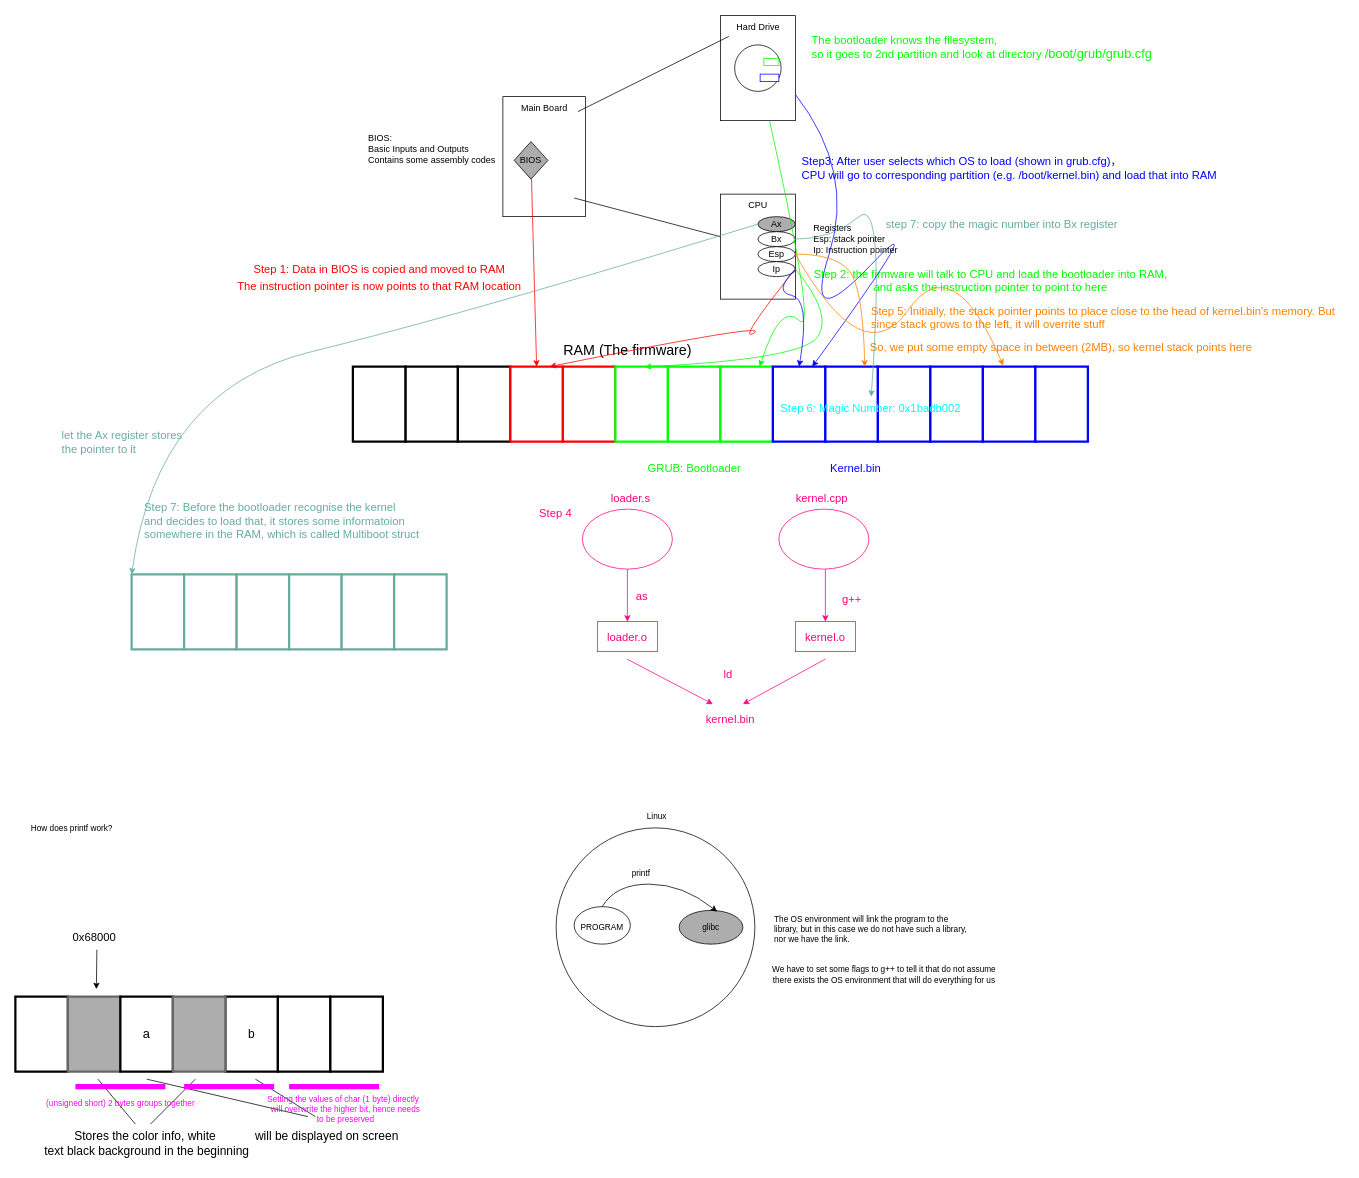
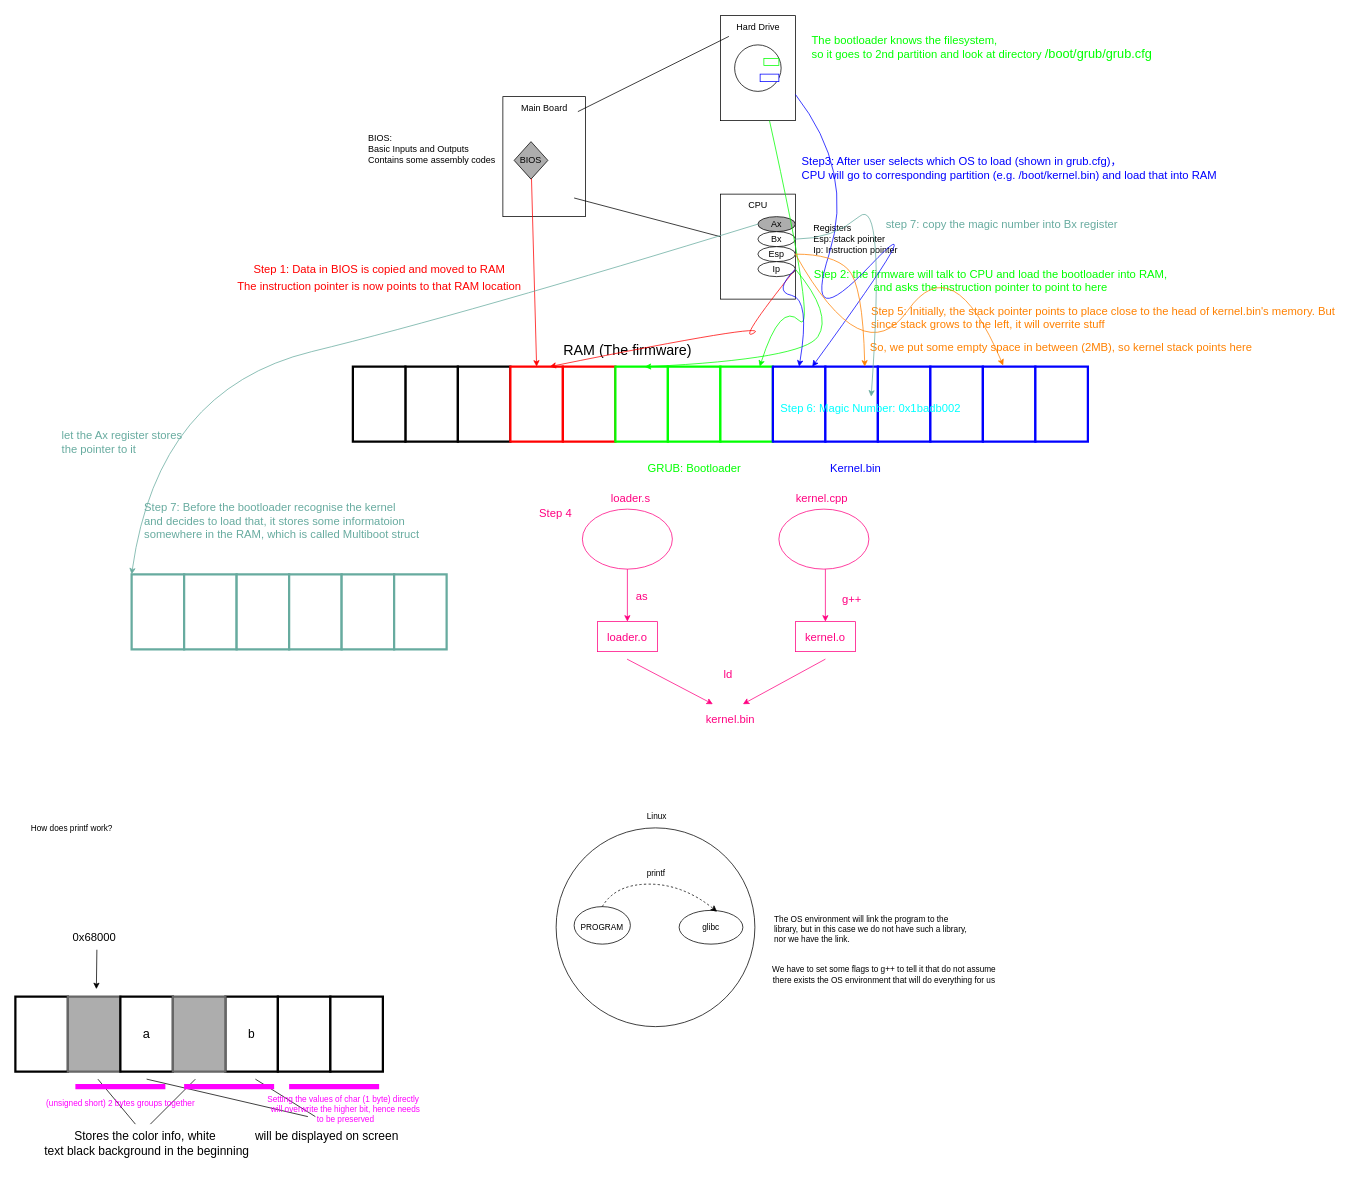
node "printf": moved (641, 873) -> (656, 873)
edge "PROGRAM" -> "glibc": style solid -> dashed
node "glibc": fillcolor #adadad -> #ffffff
